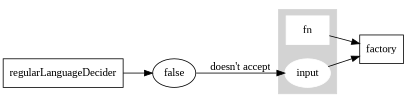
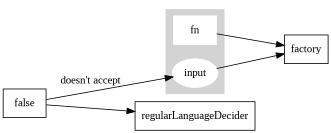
edge "regularLanguageDecider" -> "false": reversed
node "false": shape ellipse -> box
